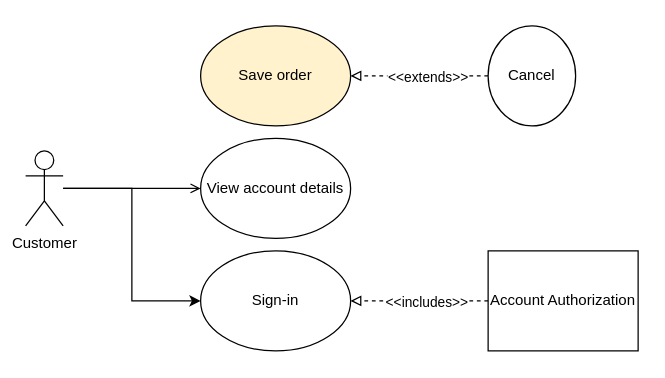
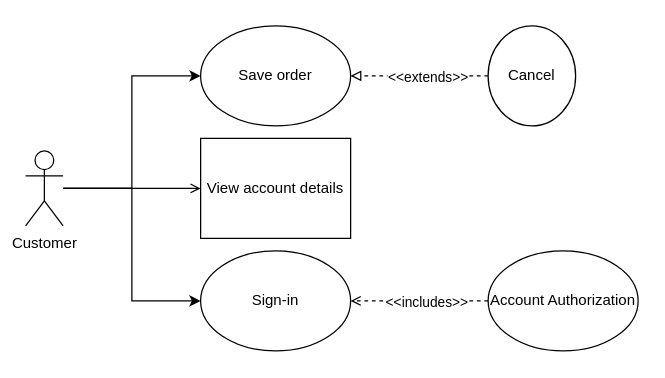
node "Save order": fillcolor #fff2cc -> #ffffff
edge "Customer" -> "Save order": added
node "View account details": shape ellipse -> rectangle
edge "Account Authorization" -> "Sign-in": arrowhead block -> open
node "Account Authorization": shape rectangle -> ellipse
